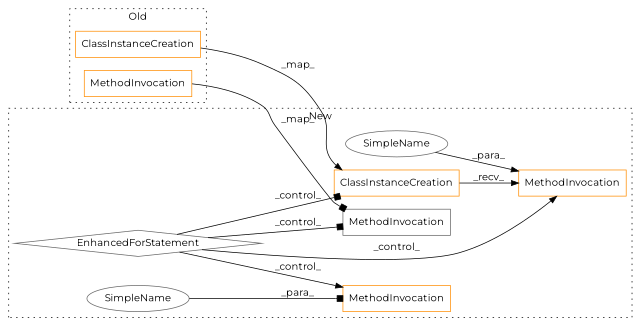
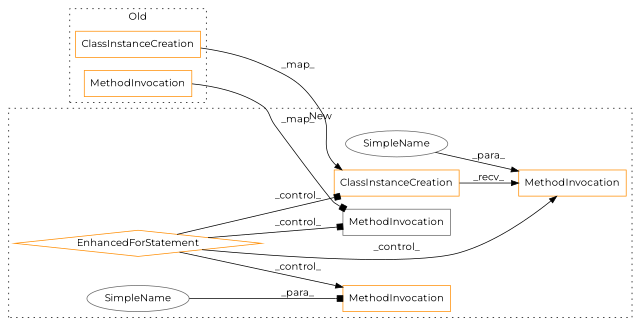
node "EnhancedForStatement": color gray40 -> darkorange
